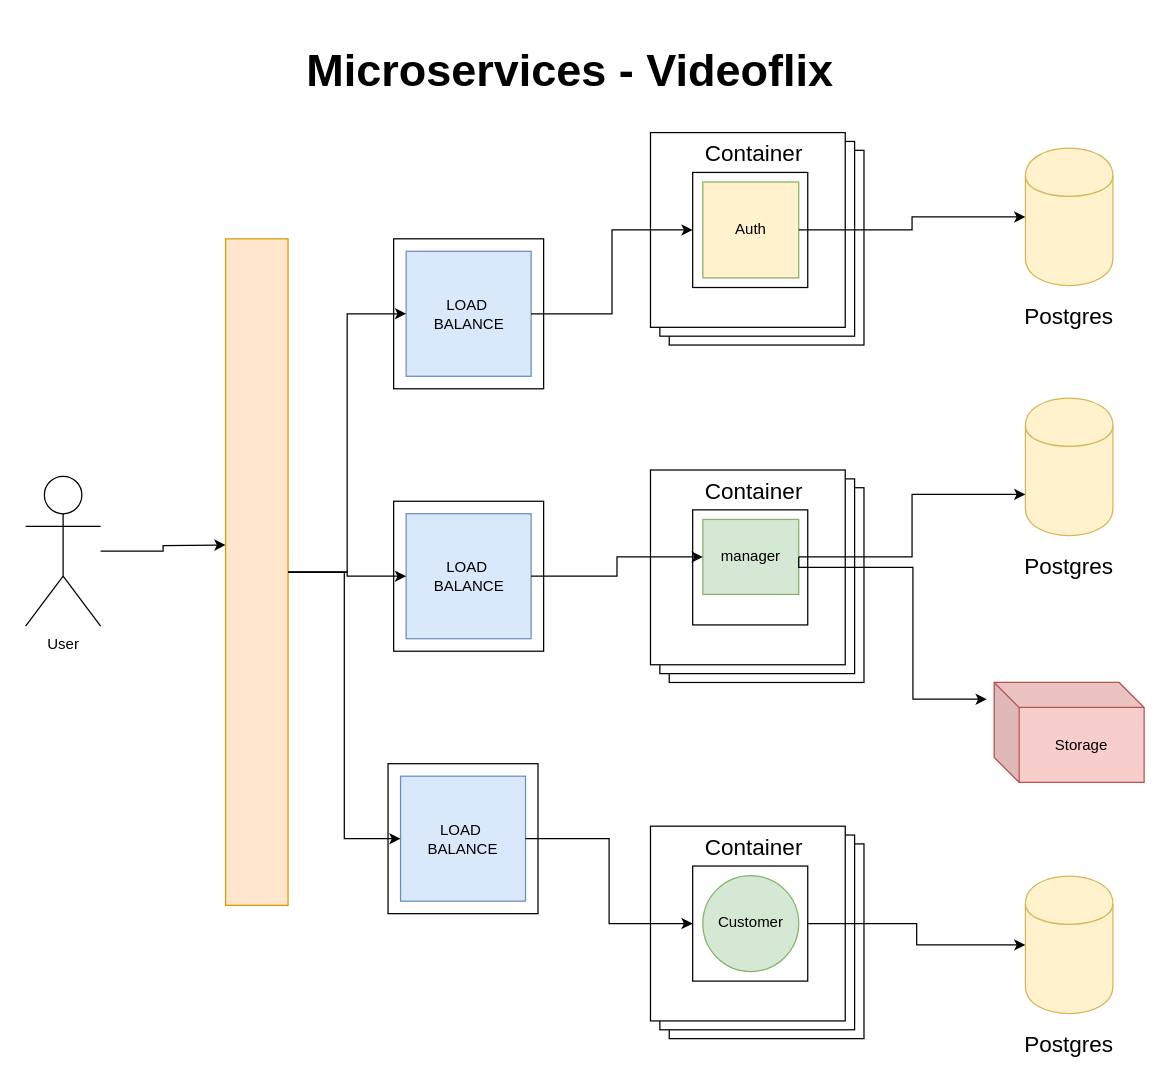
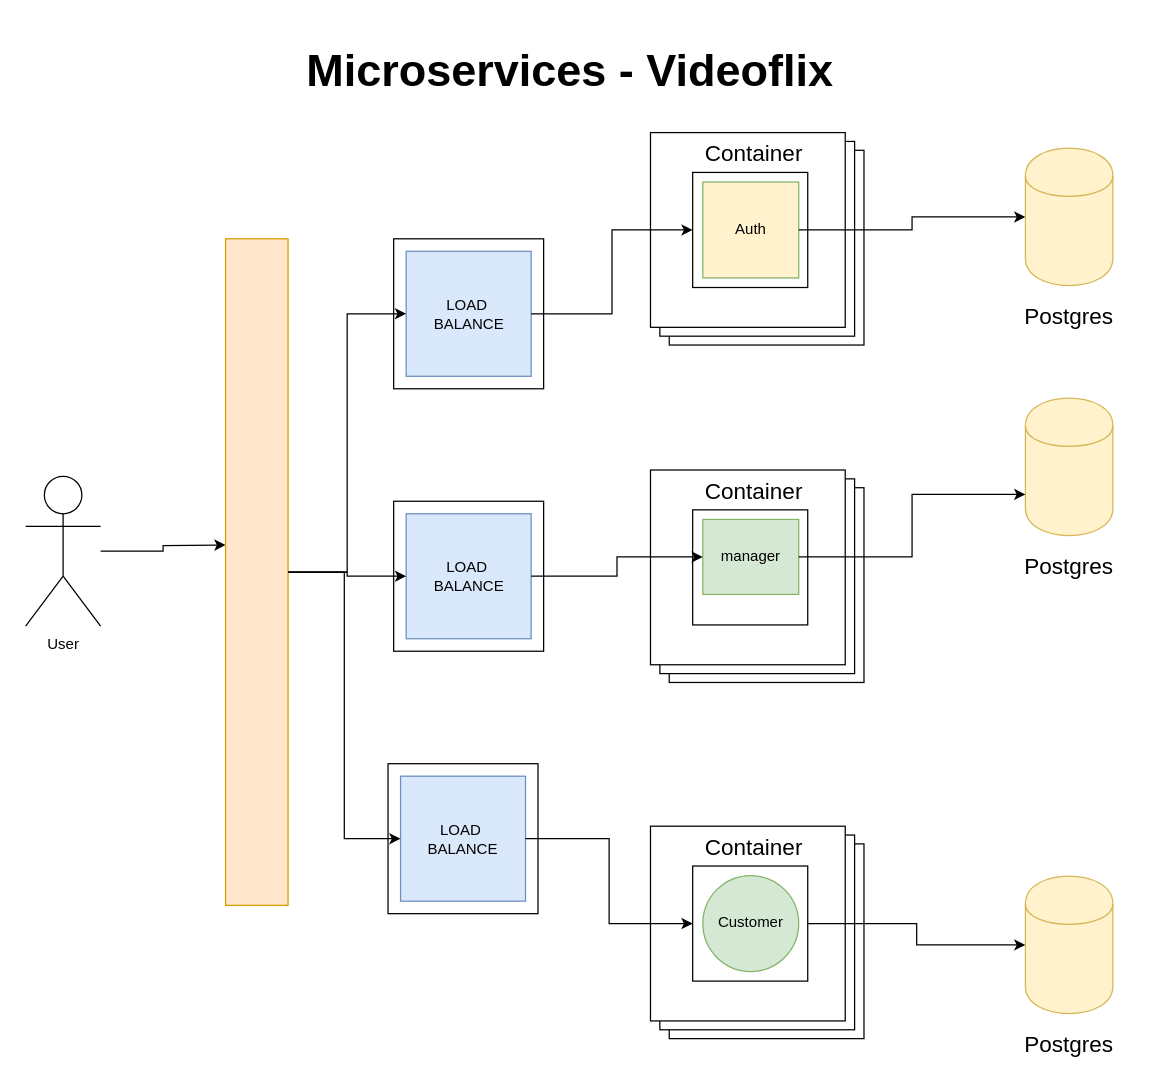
edge "manager" -> "Storage": removed
node "Storage": removed
